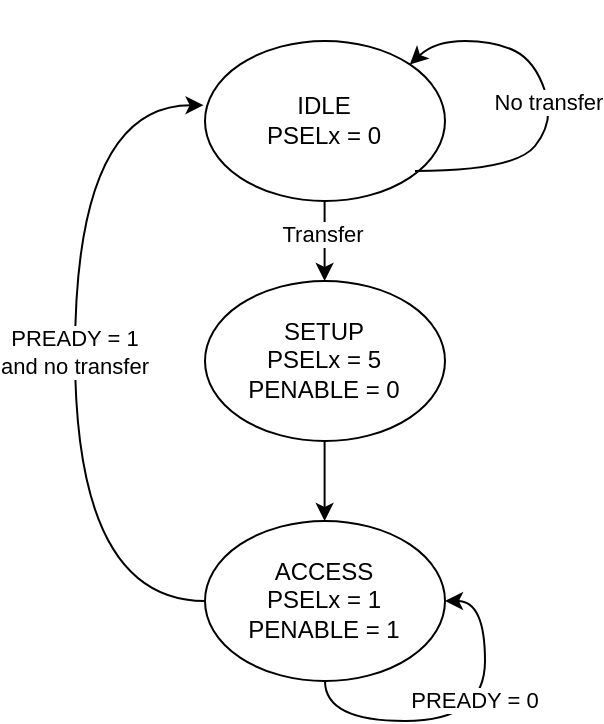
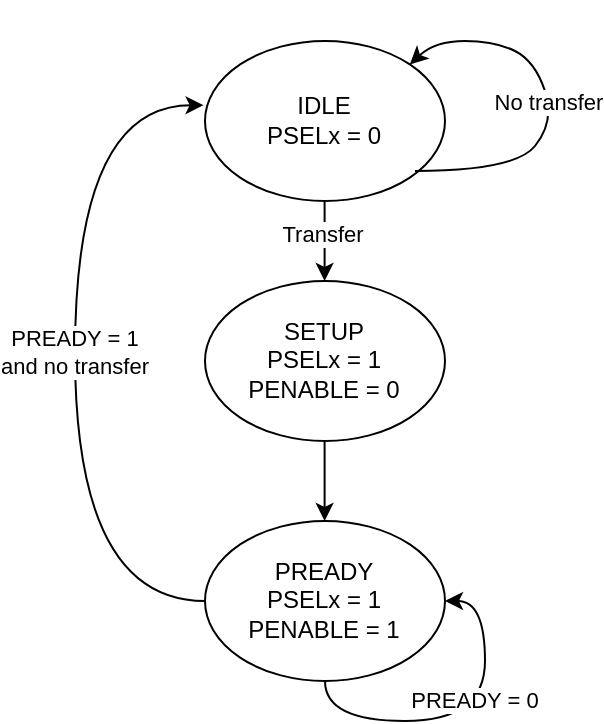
node "SETUP PSELx = 5 PENABLE = 0": label "SETUP PSELx = 5 PENABLE = 0" -> "SETUP PSELx = 1 PENABLE = 0"
node "ACCESS PSELx = 1 PENABLE = 1": label "ACCESS PSELx = 1 PENABLE = 1" -> "PREADY PSELx = 1 PENABLE = 1"
